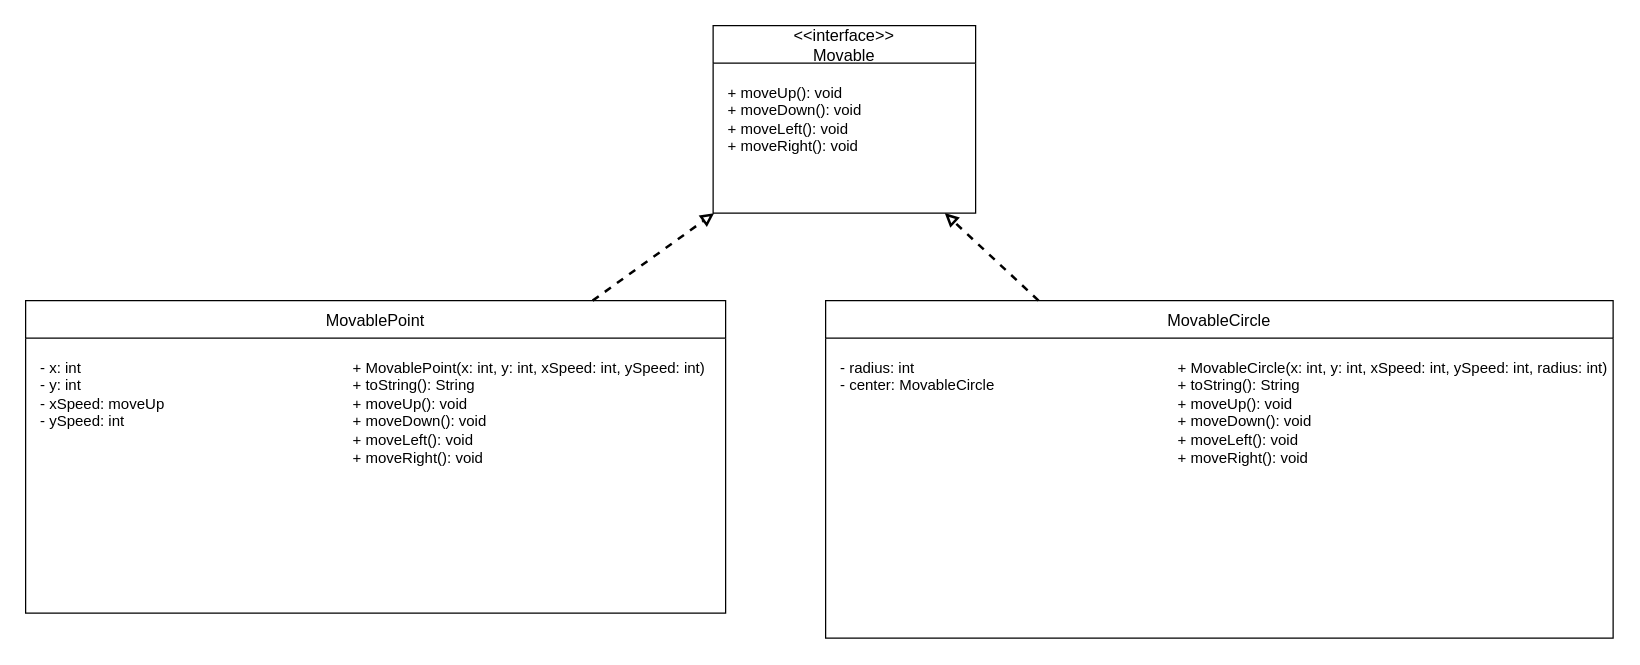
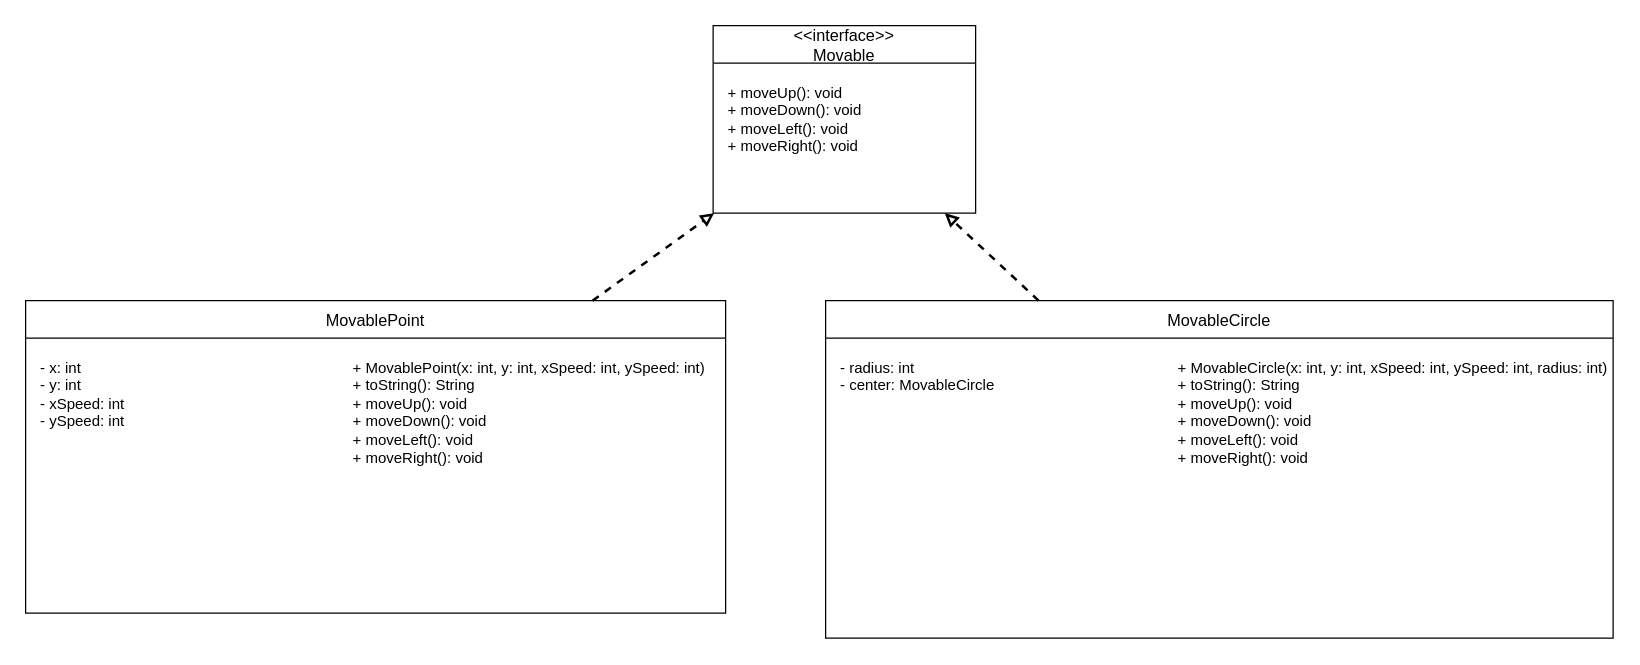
node "- x: int - y: int - xSpeed: moveUp - ySpeed: int": label "- x: int - y: int - xSpeed: moveUp - ySpeed: int" -> "- x: int - y: int - xSpeed: int - ySpeed: int"
